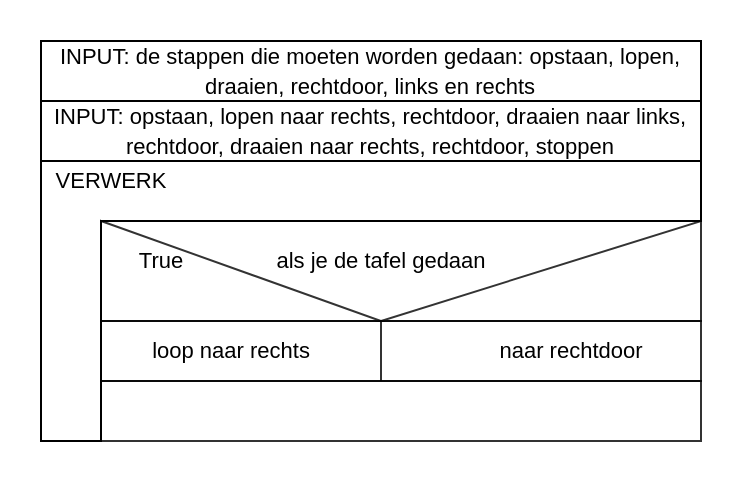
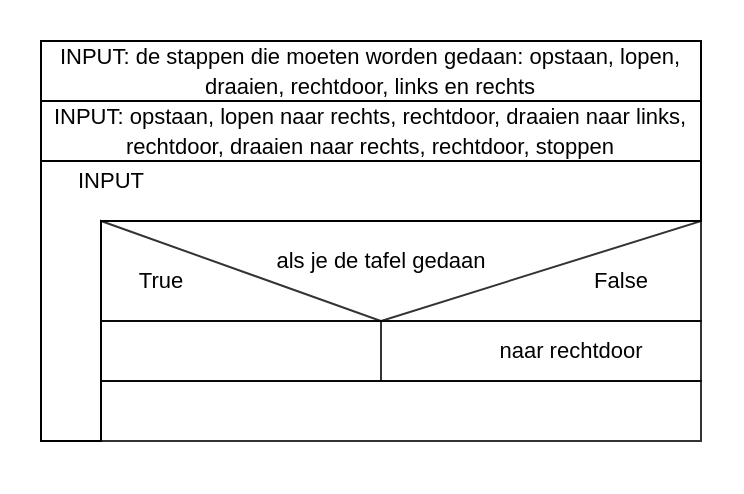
node "VERWERK": label "VERWERK" -> "INPUT"
node "True": moved (161, 261) -> (161, 281)
node "False": added
node "loop naar rechts": removed
